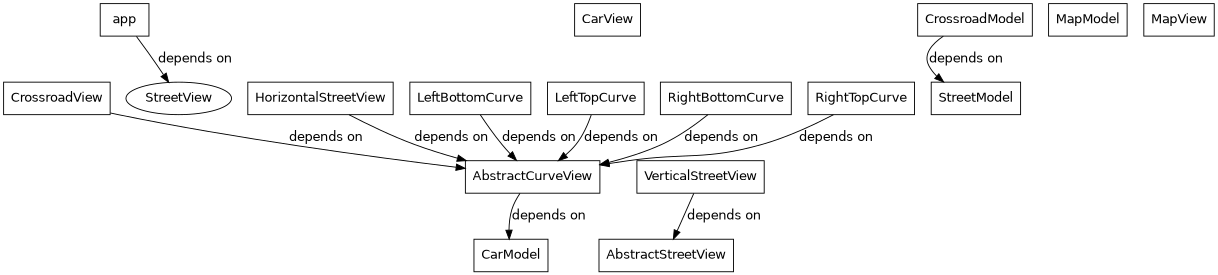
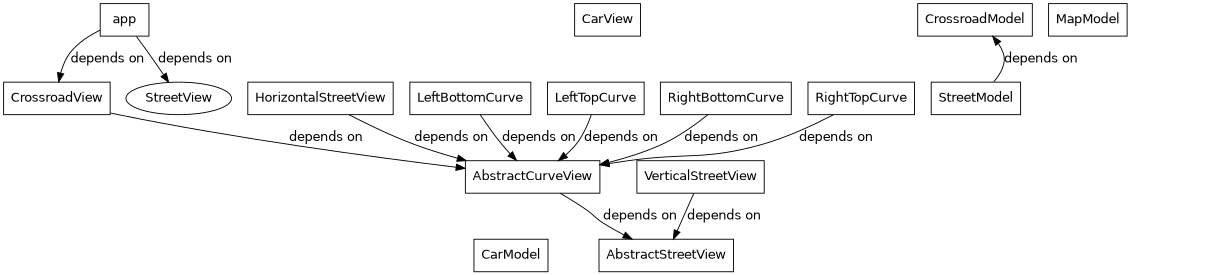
node "MapView": removed
edge "app" -> "CrossroadView": added, label "depends on"
edge "CrossroadModel" -> "StreetModel": reversed
edge "AbstractCurveView" -> "CarModel": now "AbstractCurveView" -> "AbstractStreetView"
